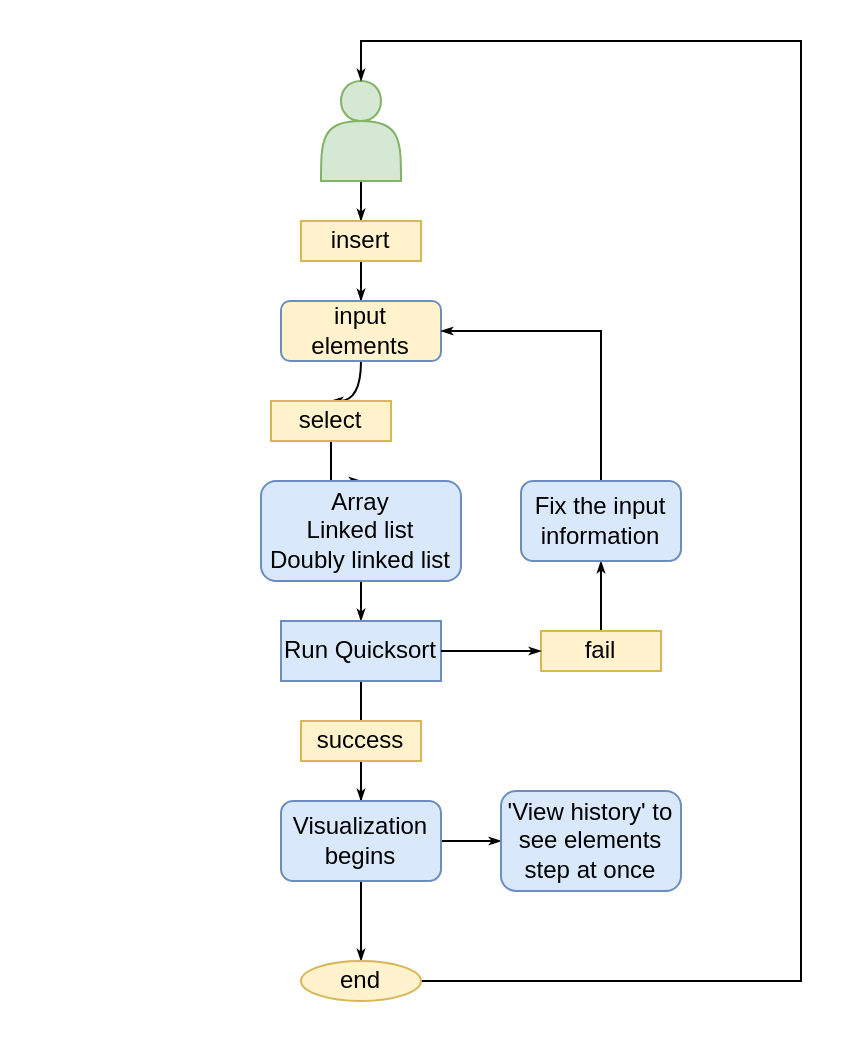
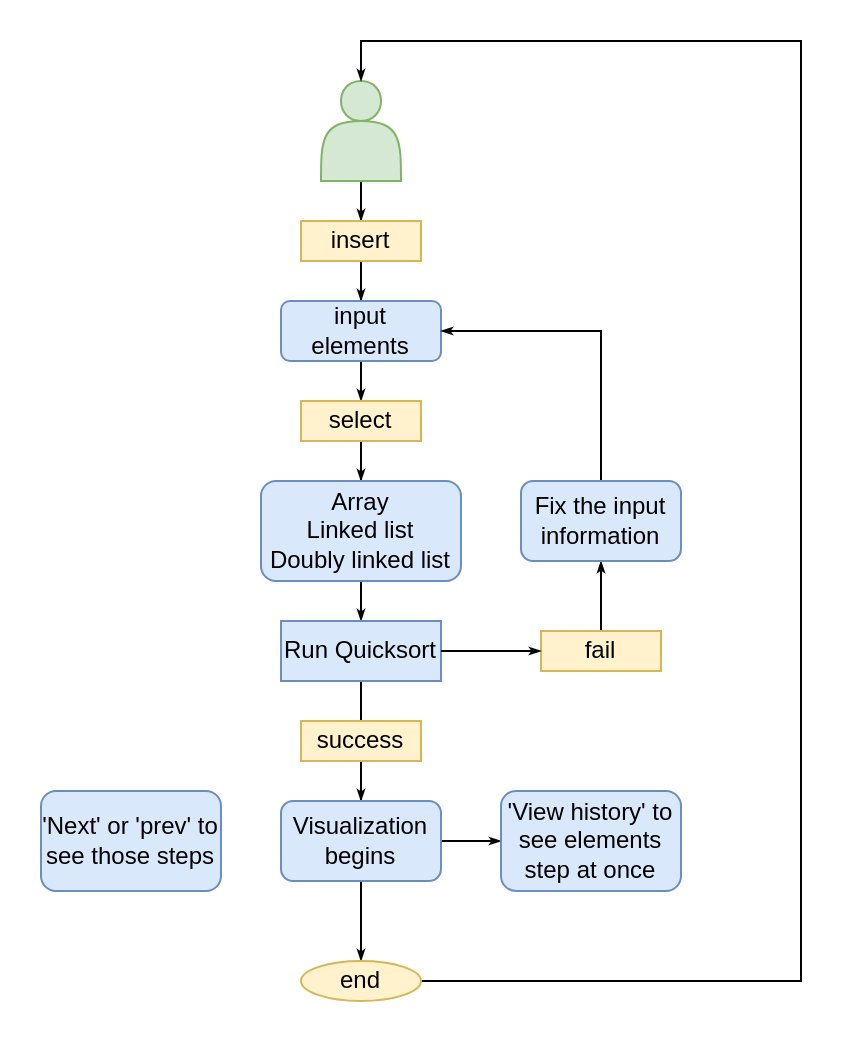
node "input elements": fillcolor #fff2cc -> #dae8fc
node "select": moved (331, 421) -> (361, 421)
node "'Next' or 'prev' to see those steps": added
